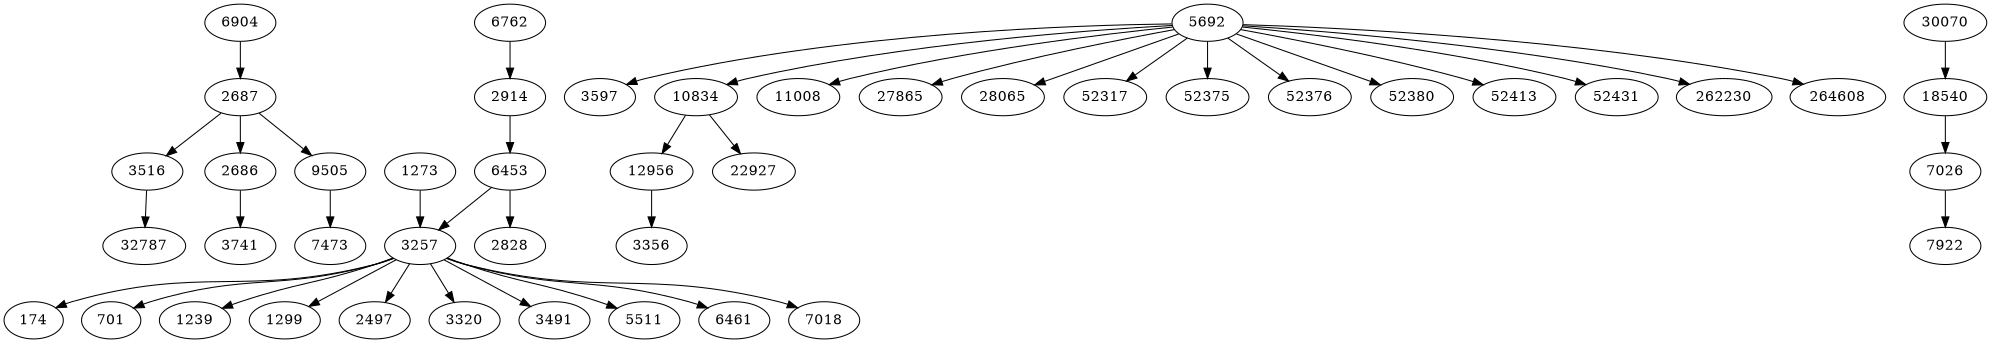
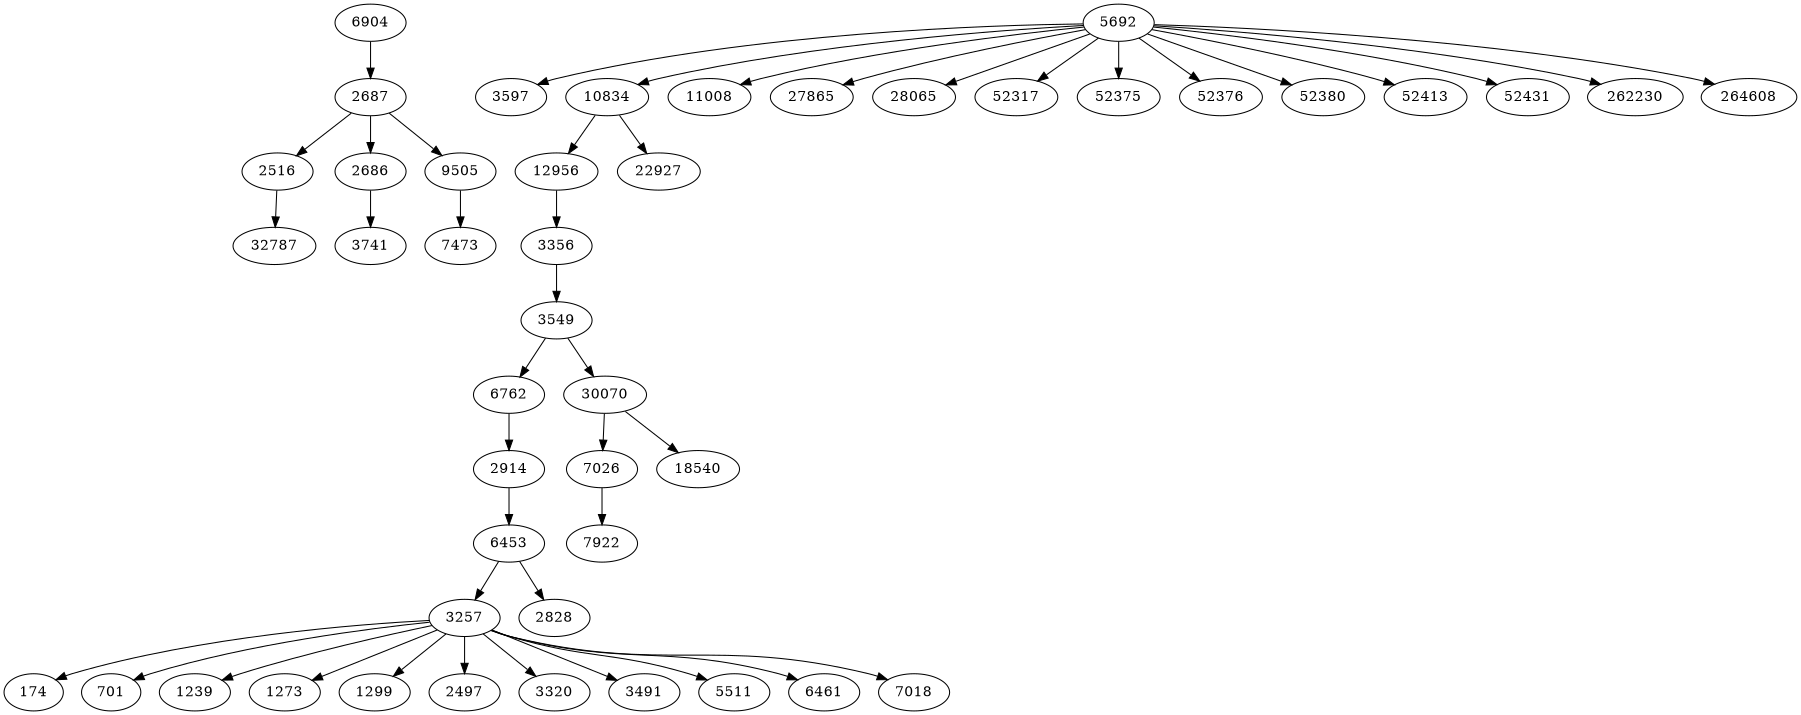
edge "18540" -> "7026": now "30070" -> "7026"
node "3516": label "3516" -> "2516"
edge "1273" -> "3257": reversed
node "3549": added
